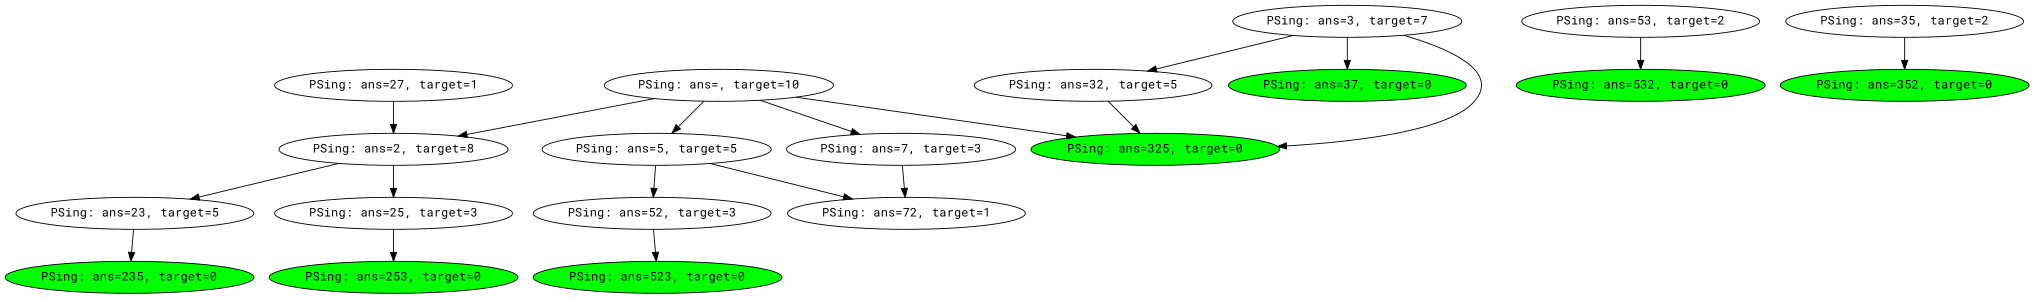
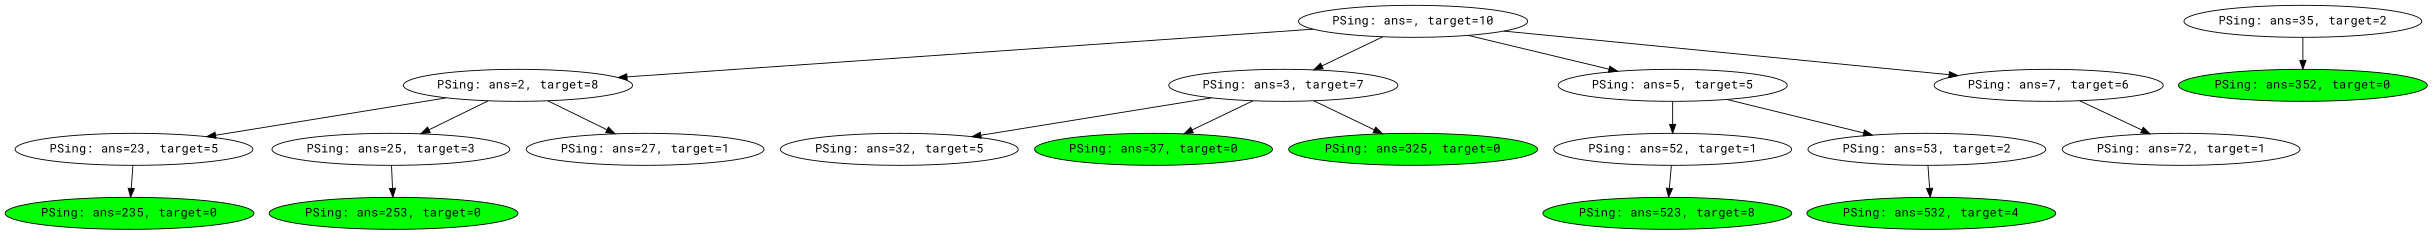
node "PSing: ans=532, target=0": label "PSing: ans=532, target=0" -> "PSing: ans=532, target=4"
edge "PSing: ans=27, target=1" -> "PSing: ans=2, target=8": reversed
edge "PSing: ans=32, target=5" -> "PSing: ans=325, target=0": removed
edge "PSing: ans=, target=10" -> "PSing: ans=325, target=0": now "PSing: ans=, target=10" -> "PSing: ans=3, target=7"
node "PSing: ans=7, target=3": label "PSing: ans=7, target=3" -> "PSing: ans=7, target=6"
edge "PSing: ans=5, target=5" -> "PSing: ans=72, target=1": now "PSing: ans=5, target=5" -> "PSing: ans=53, target=2"
node "PSing: ans=52, target=3": label "PSing: ans=52, target=3" -> "PSing: ans=52, target=1"
node "PSing: ans=523, target=0": label "PSing: ans=523, target=0" -> "PSing: ans=523, target=8"
